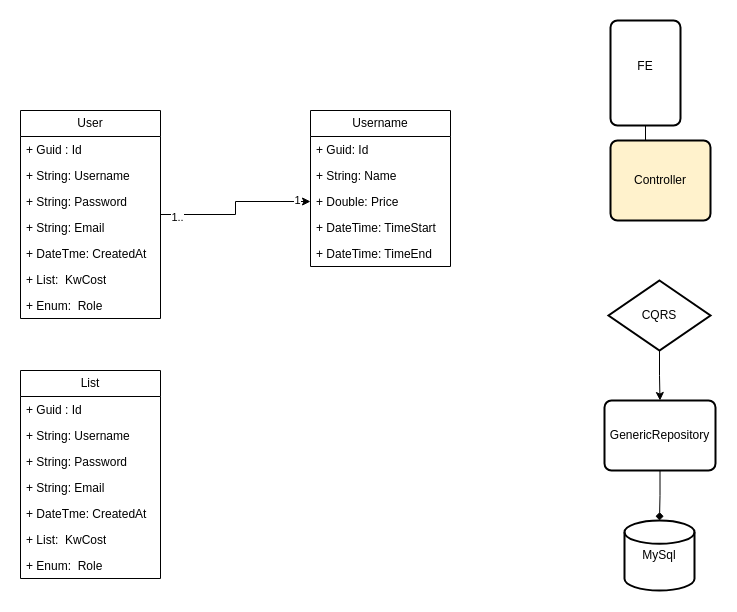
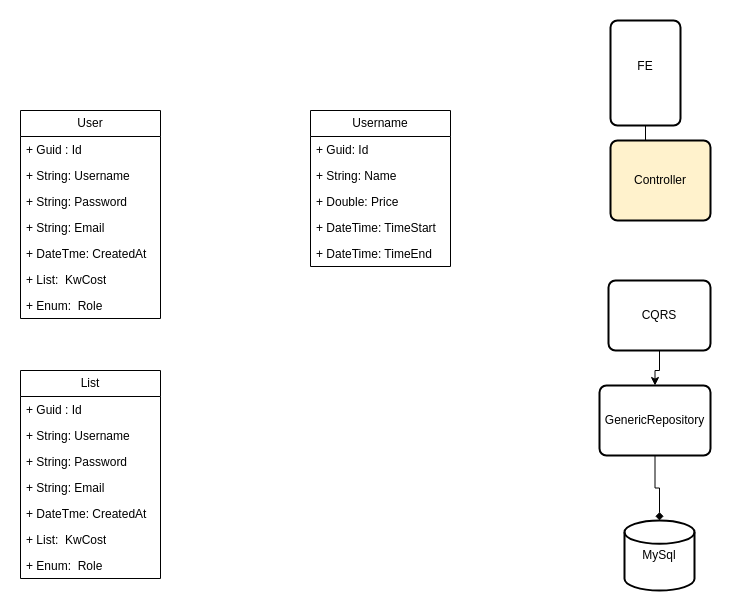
edge "User" -> "+ Double: Price": removed, labels "1..", "1"
node "CQRS": shape diamond -> rounded rectangle
node "GenericRepository": moved (660, 436) -> (655, 421)
